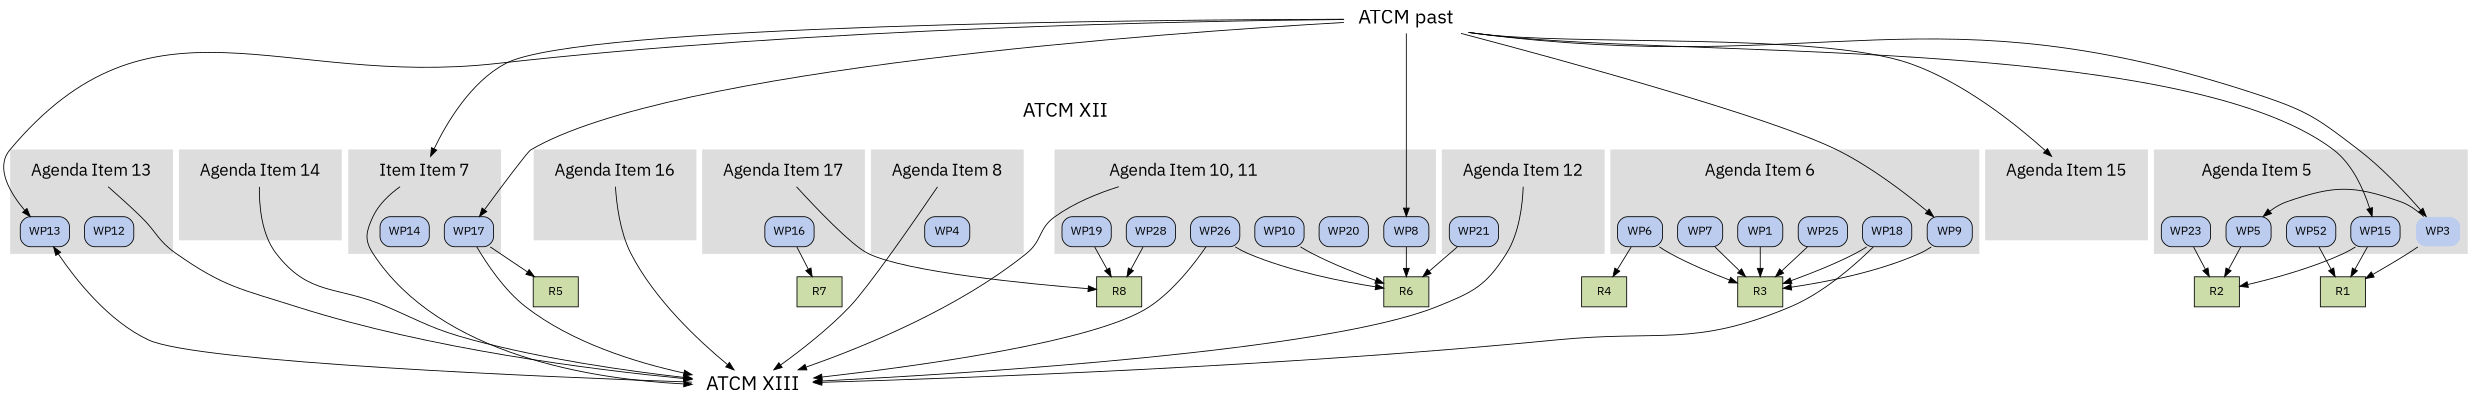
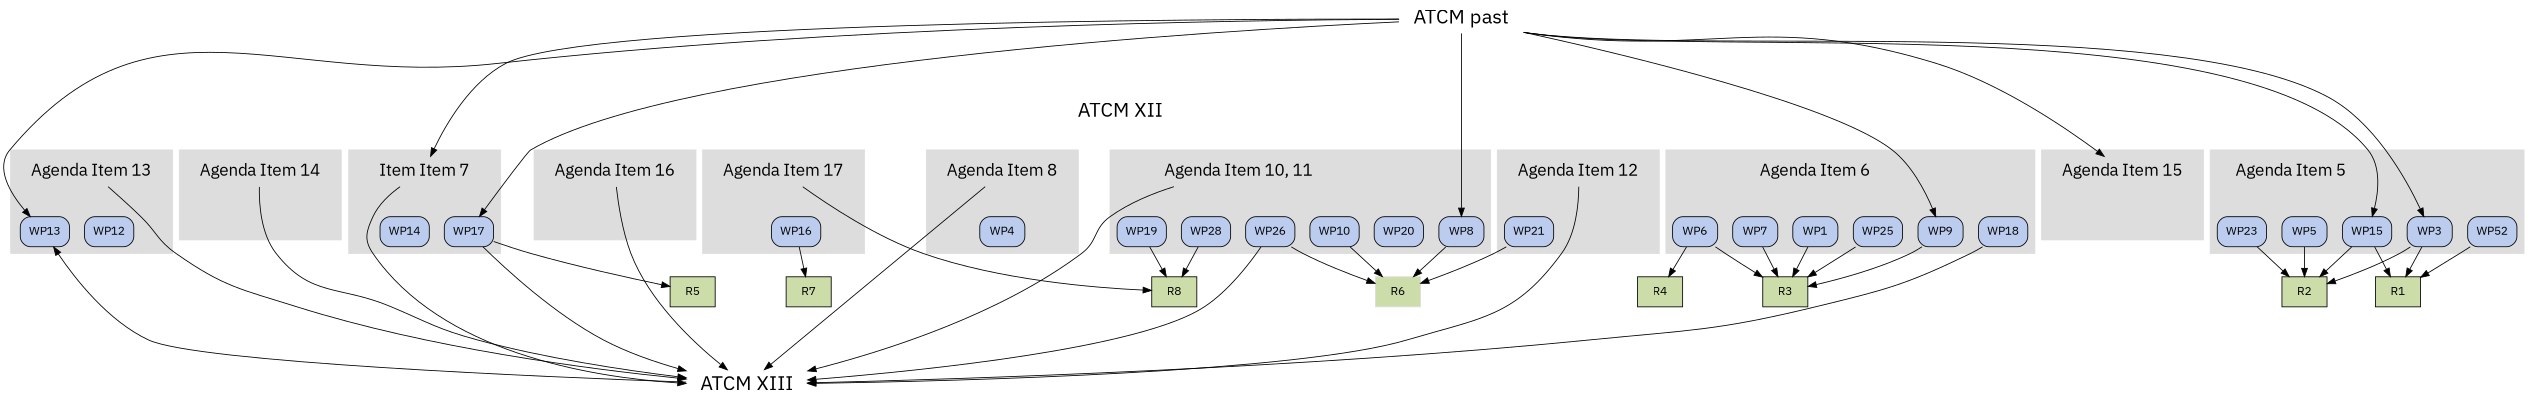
edge "WP3" -> "WP5": now "WP3" -> "R2"
node "WP3": color #dddddd -> black
edge "WP18" -> "R3": removed
node "R6": color black -> #dddddd
